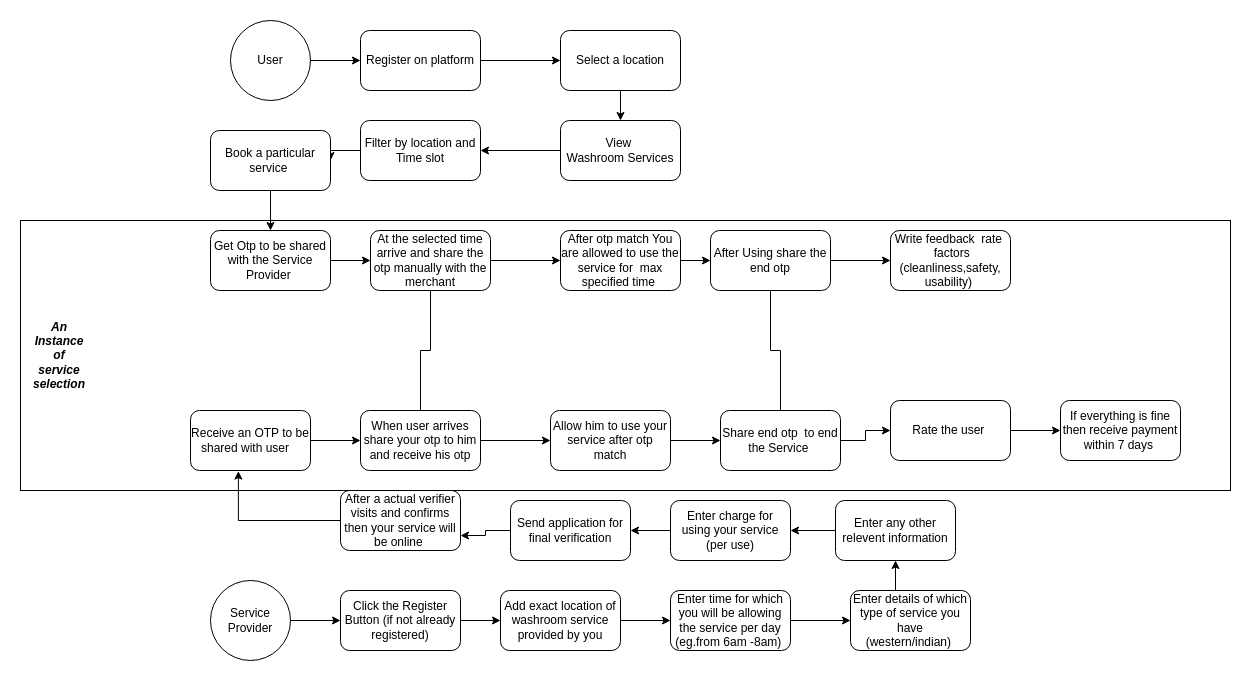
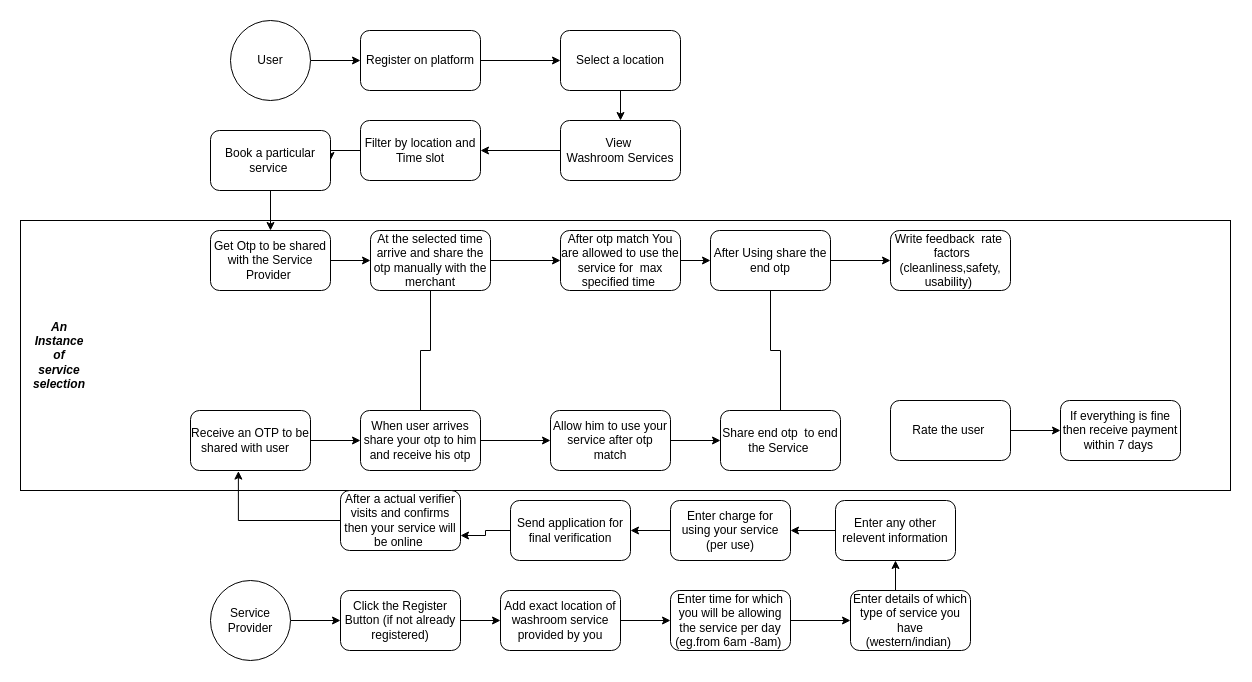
edge "Share end otp to end the Service" -> "Rate the user": removed
